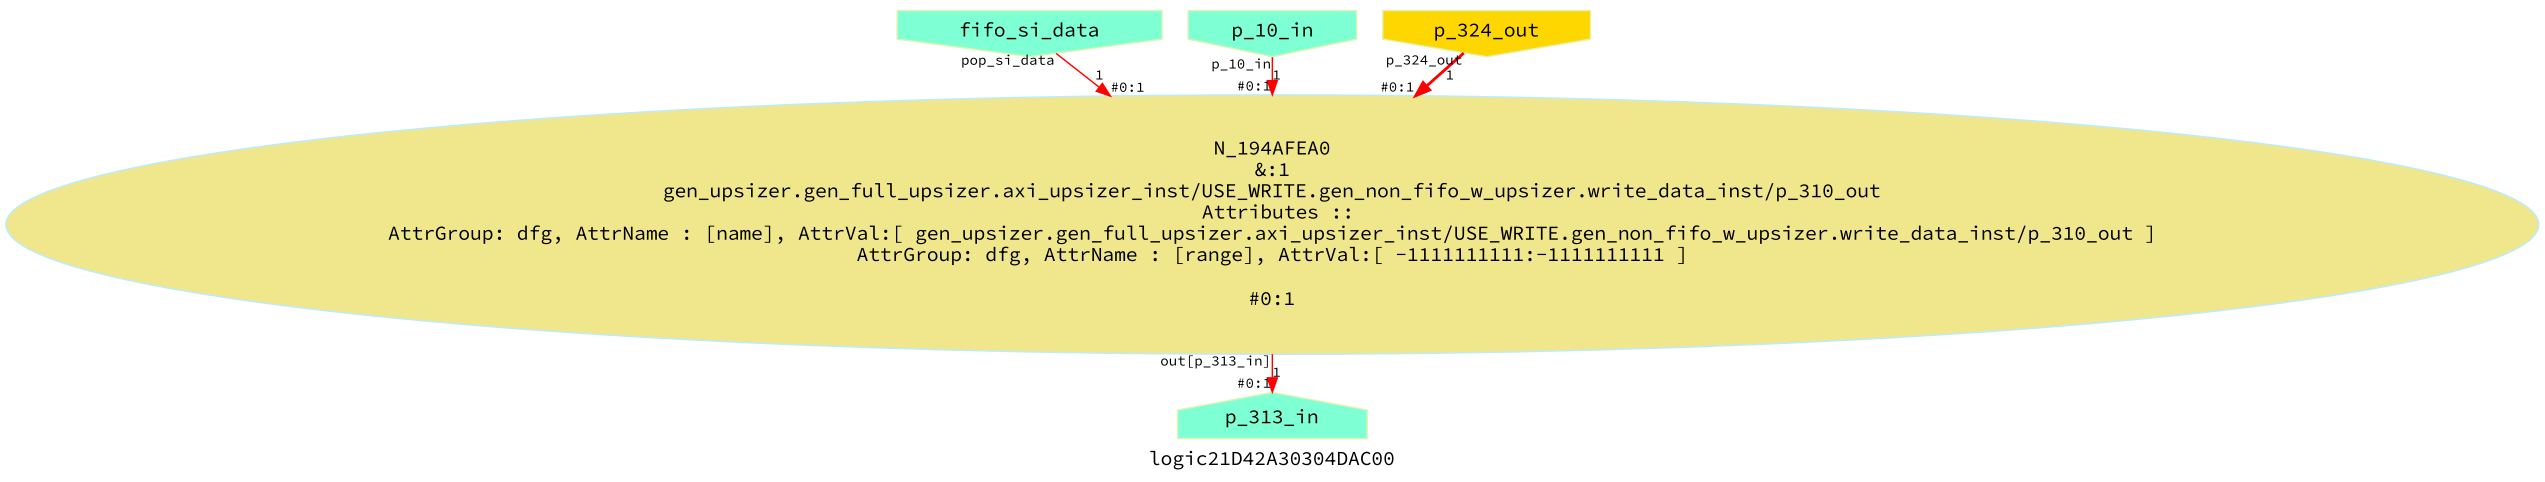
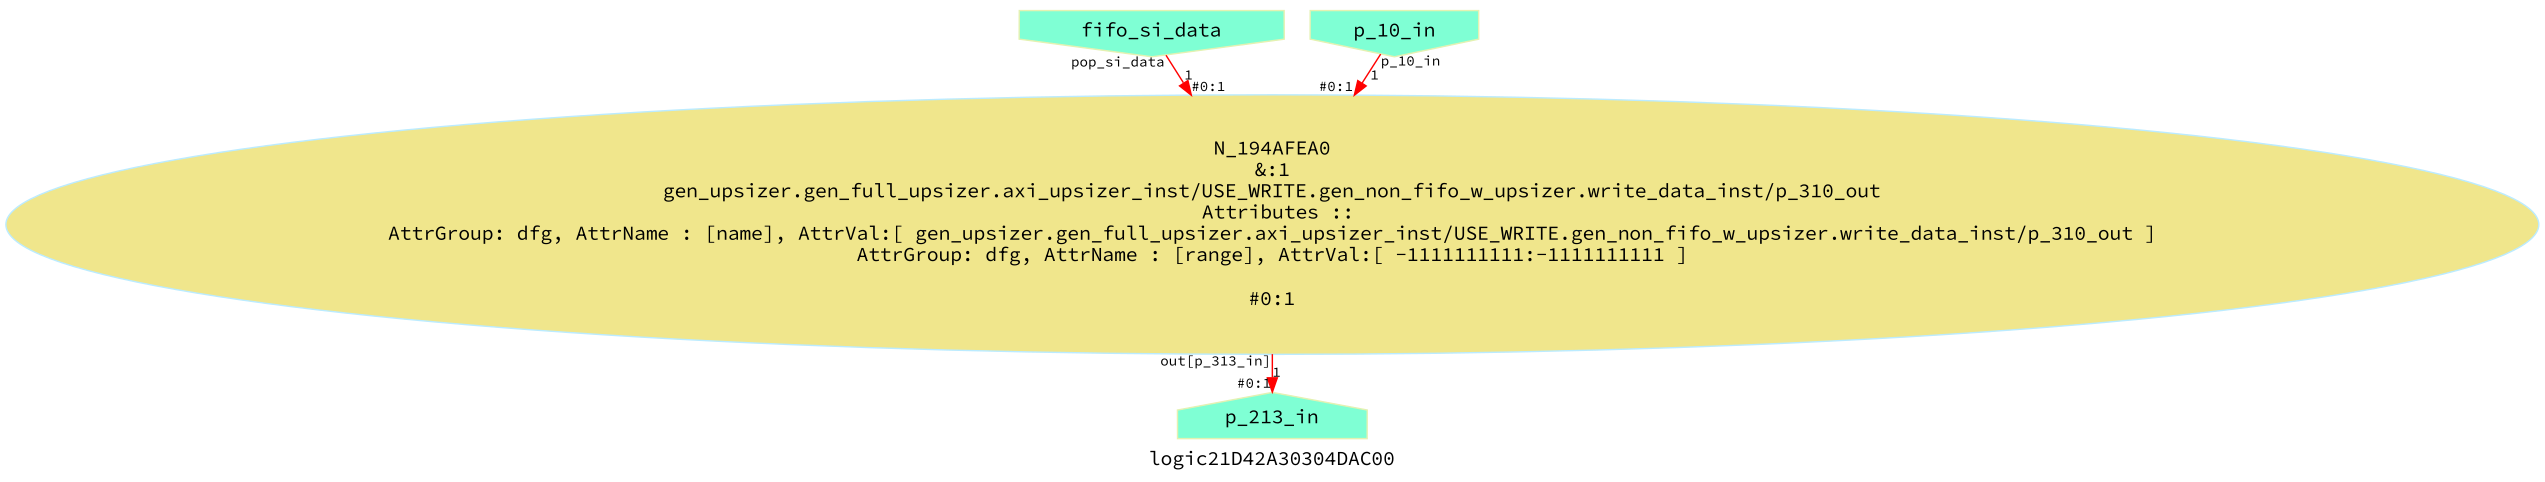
node "p_324_out": removed
node "p_313_in": label "p_313_in" -> "p_213_in"
